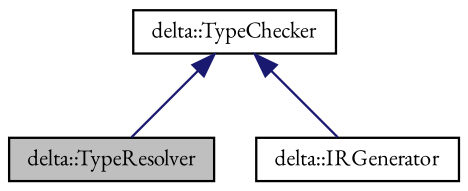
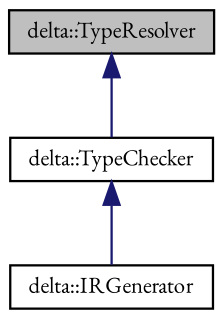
edge "delta::TypeResolver" -> "delta::TypeChecker": reversed
